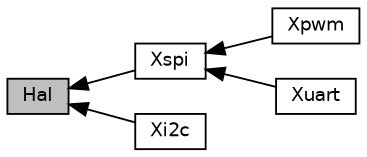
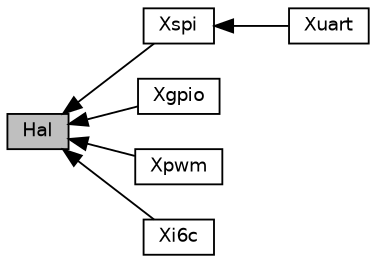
edge "Xpwm" -> "Xspi": now "Xpwm" -> "Hal"
node "Xgpio": added
node "Xi2c": label "Xi2c" -> "Xi6c"
